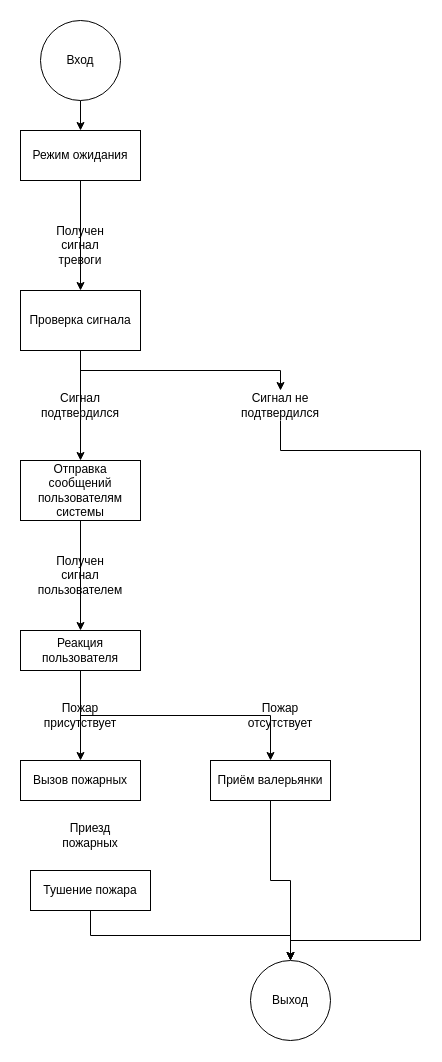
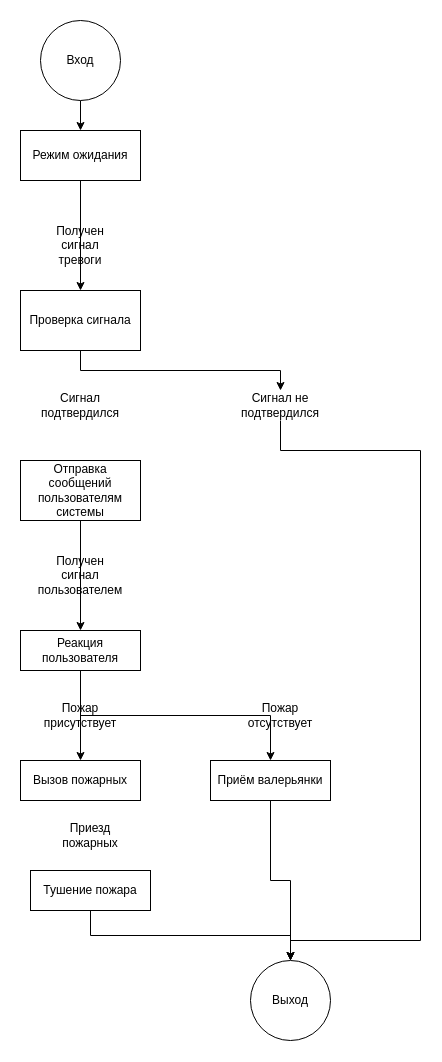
edge "Проверка сигнала" -> "Отправка сообщений пользователям системы": removed
